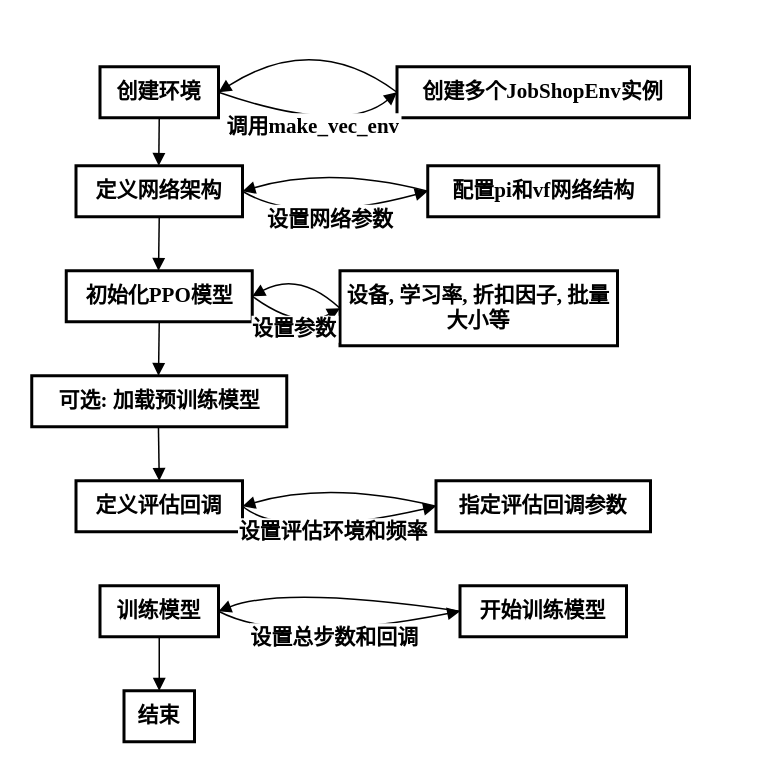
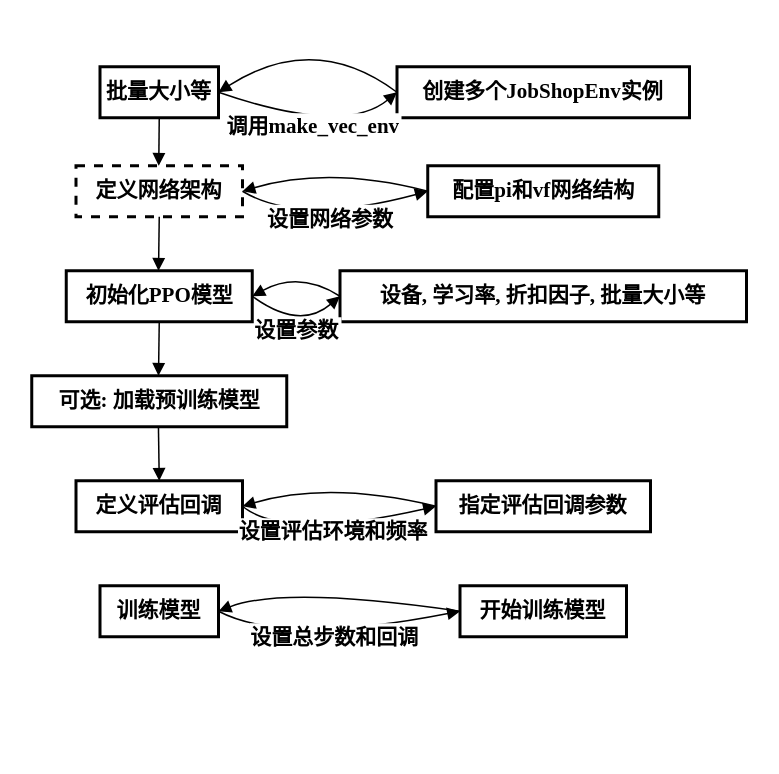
node "创建环境": label "创建环境" -> "批量大小等"
node "定义网络架构": style solid -> dashed
node "设备, 学习率, 折扣因子, 批量大小等": size 278x75 -> 407x51
edge "训练模型" -> "结束": removed
node "结束": removed
